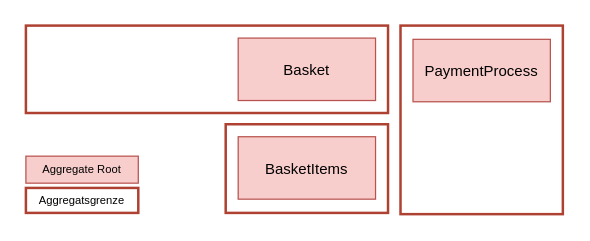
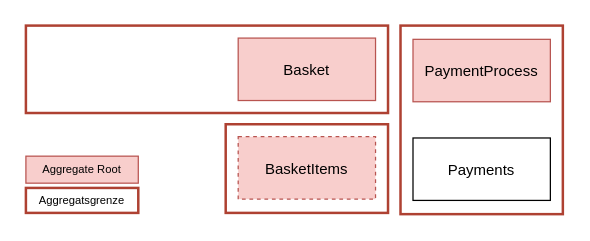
node "BasketItems": style solid -> dashed
node "Payments": added
